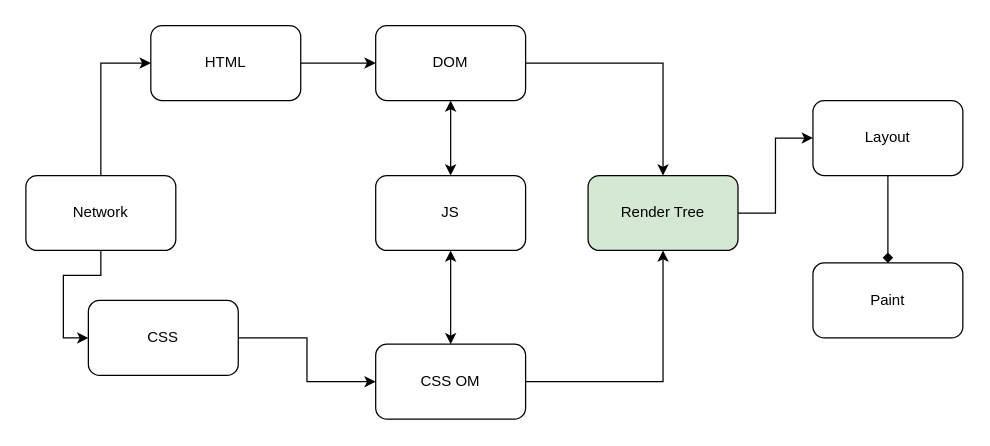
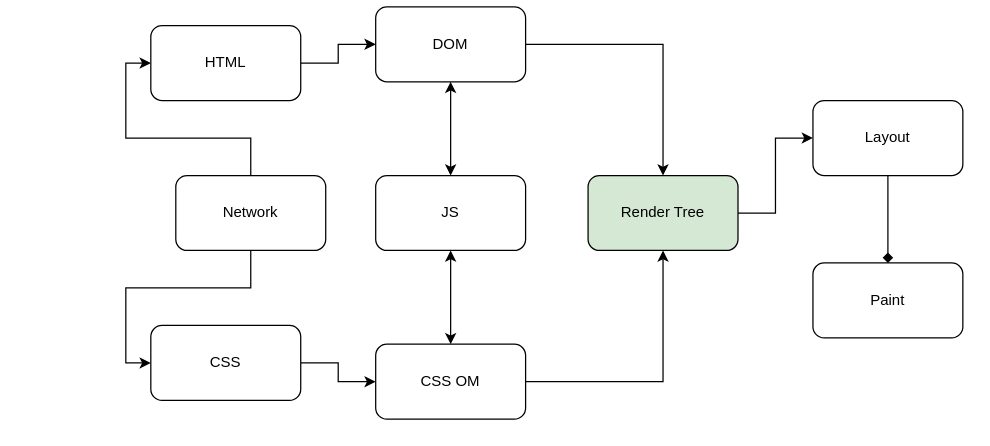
node "DOM": moved (451, 63) -> (451, 44)
node "Network": moved (101, 213) -> (251, 213)
node "CSS": moved (163, 338) -> (226, 363)
